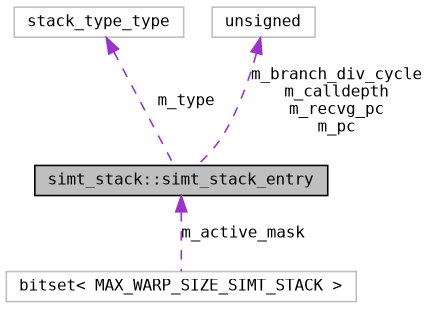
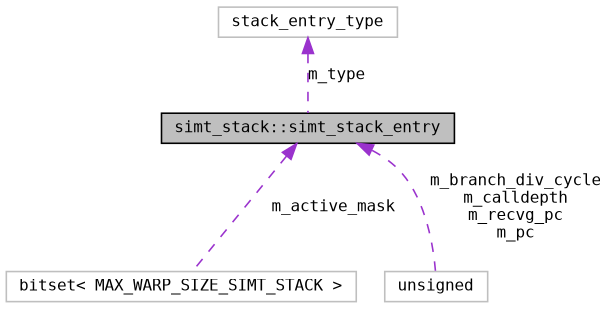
node "stack_type_type": label "stack_type_type" -> "stack_entry_type"
edge "simt_stack::simt_stack_entry" -> "unsigned": reversed
